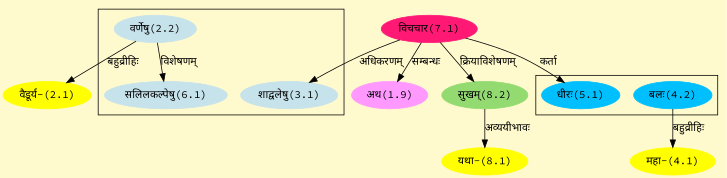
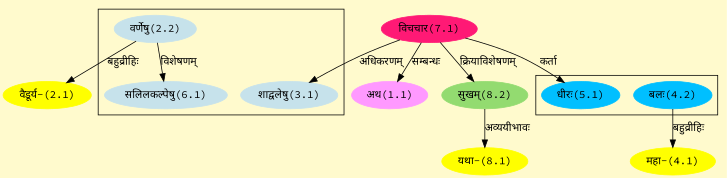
node "अथ(1.9)": label "अथ(1.9)" -> "अथ(1.1)"
